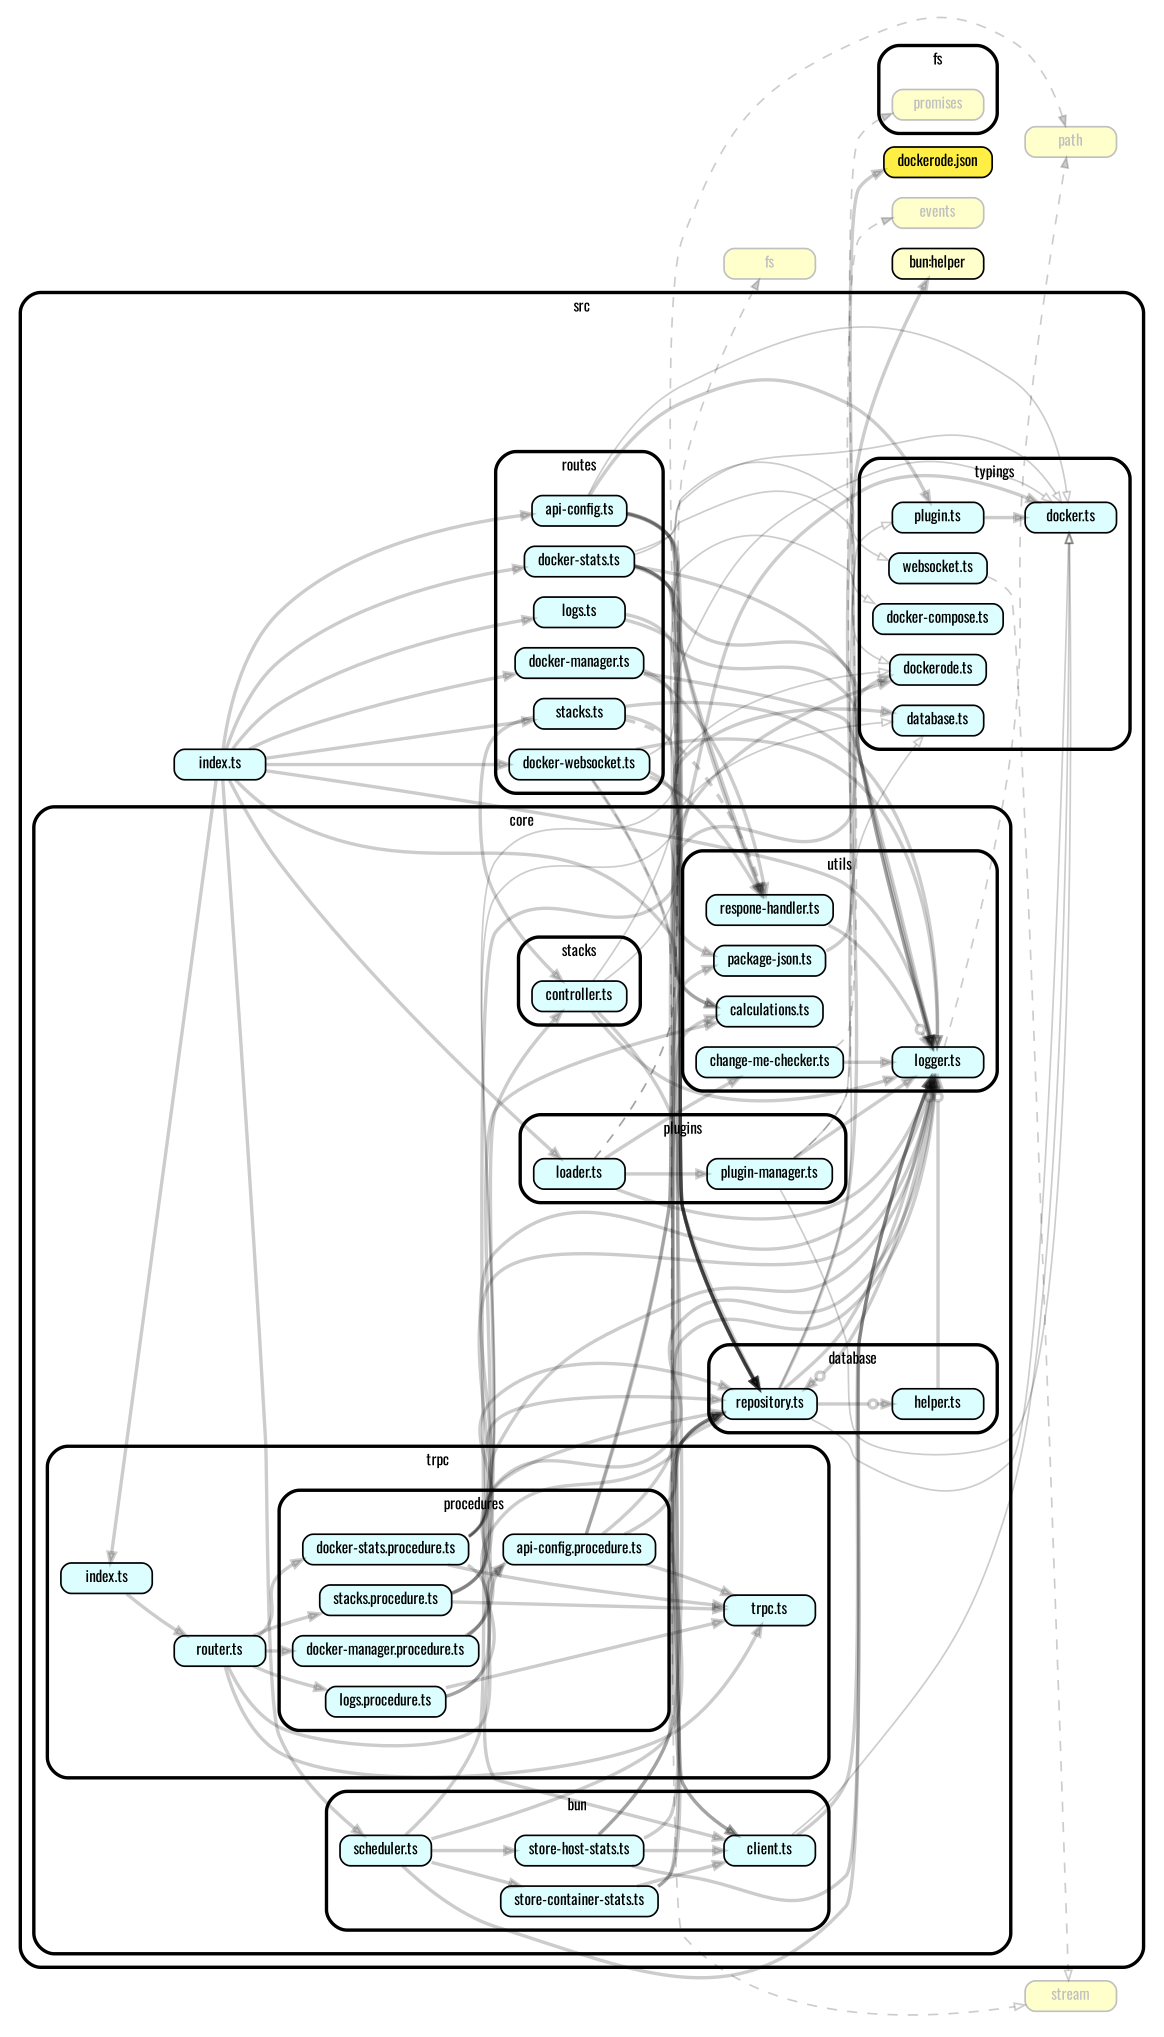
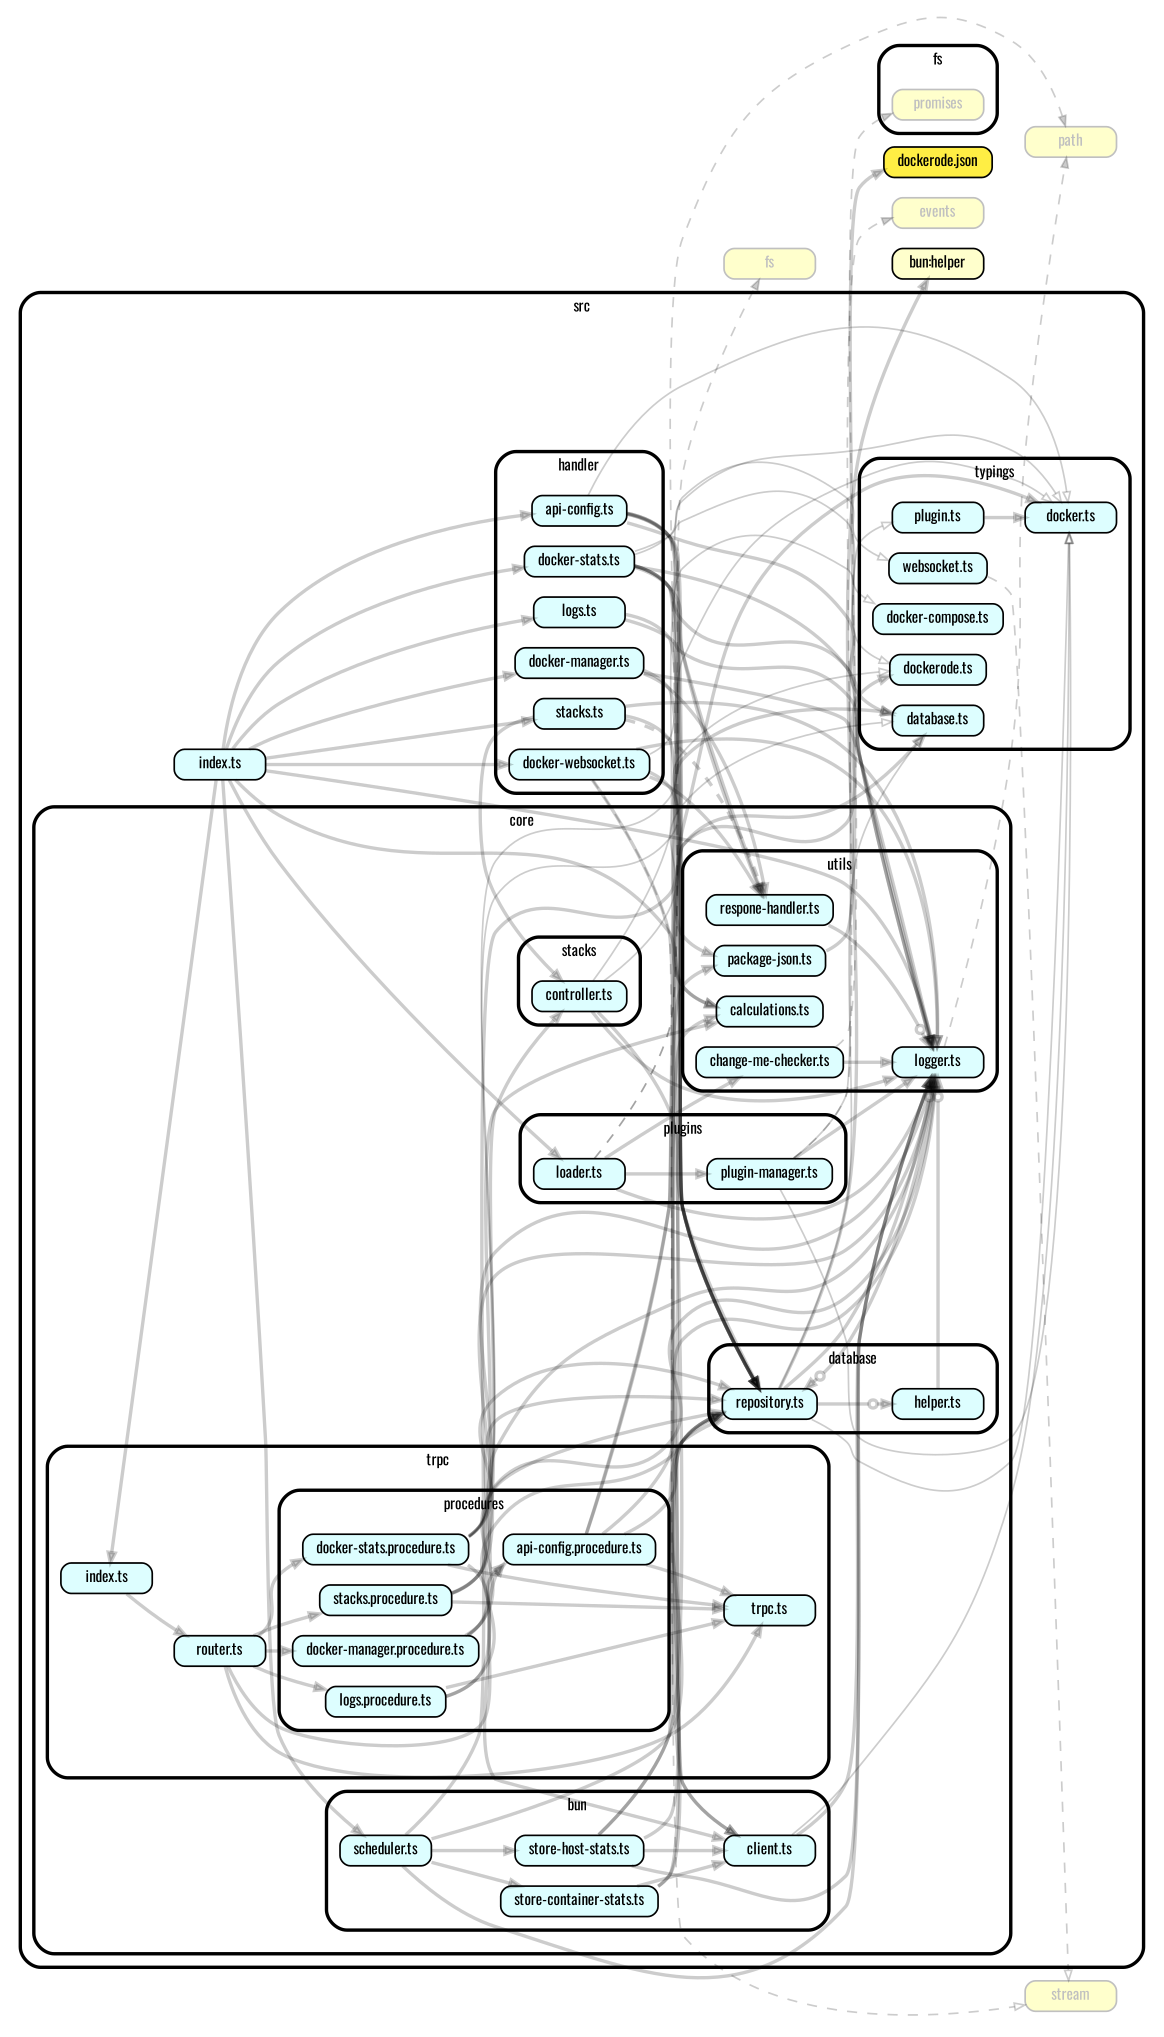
edge "api-config.ts" -> "plugin.ts": now "api-config.ts" -> "database.ts"
cluster "routes": label "routes" -> "handler"
edge "api-config.procedure.ts" -> "dockerode.ts": now "api-config.procedure.ts" -> "database.ts"
